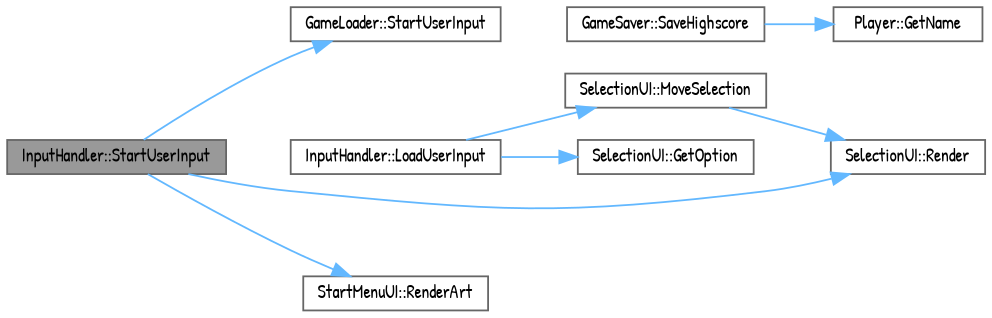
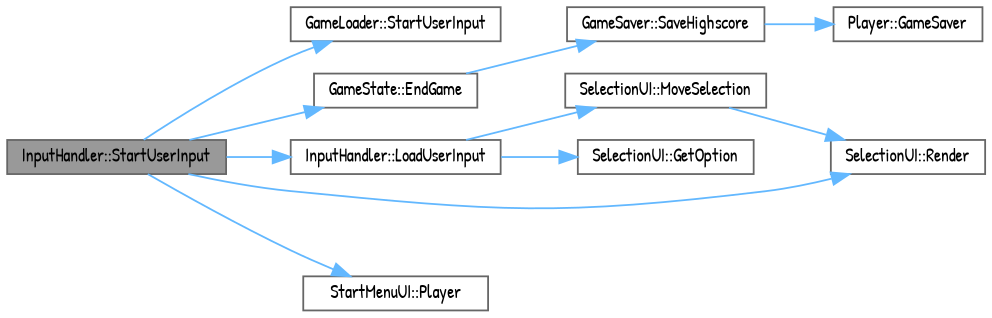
node "Player::GetName": label "Player::GetName" -> "Player::GameSaver"
node "GameState::EndGame": added
edge "InputHandler::StartUserInput" -> "InputHandler::LoadUserInput": added
node "StartMenuUI::RenderArt": label "StartMenuUI::RenderArt" -> "StartMenuUI::Player"
